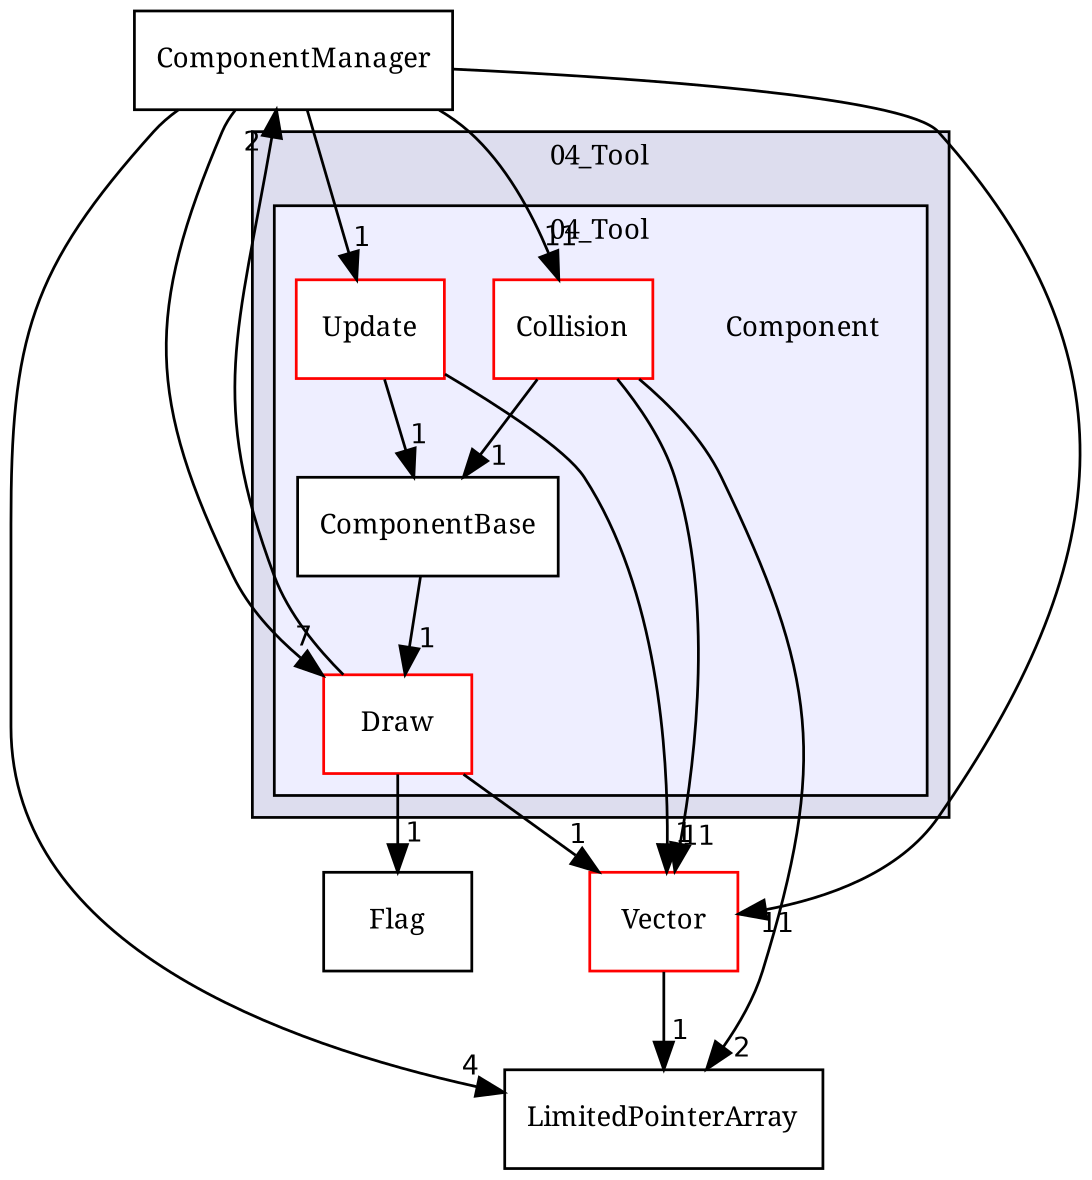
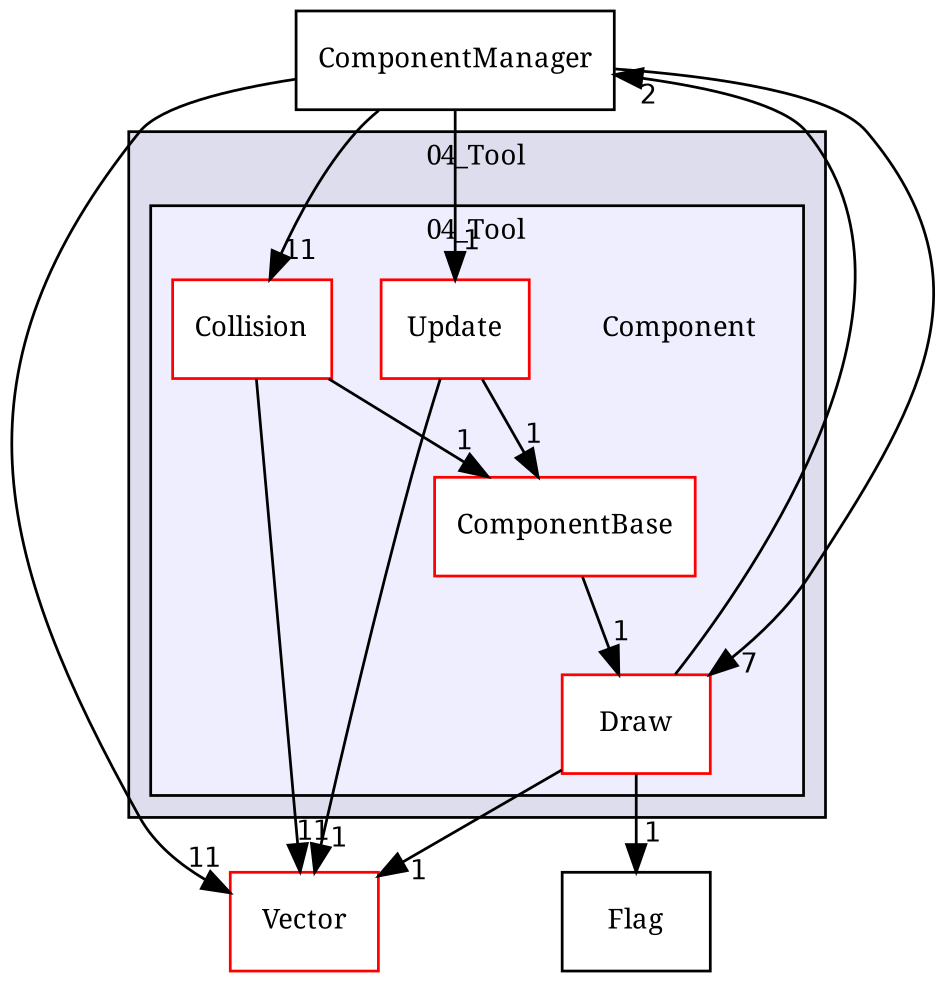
node "ComponentBase": color black -> red
node "LimitedPointerArray": removed
